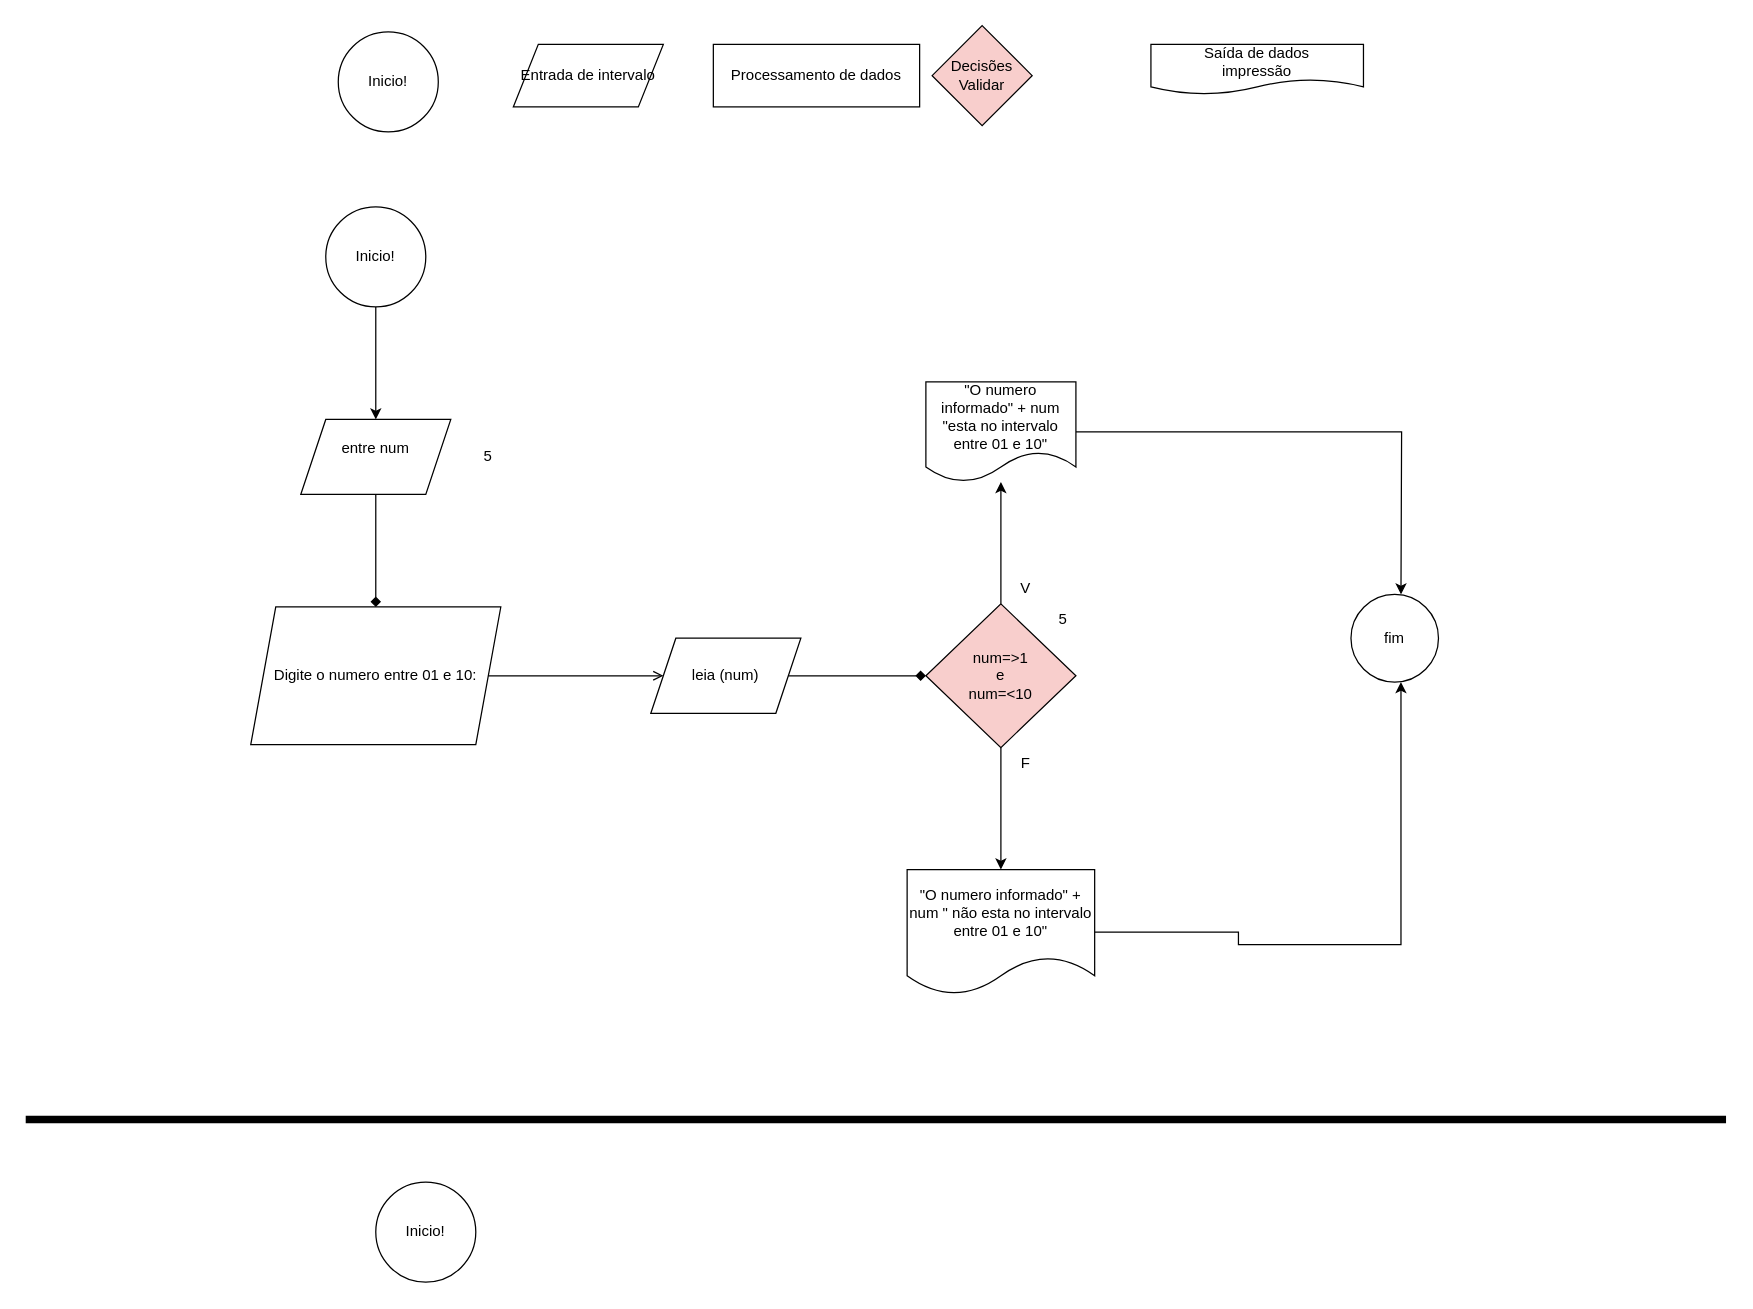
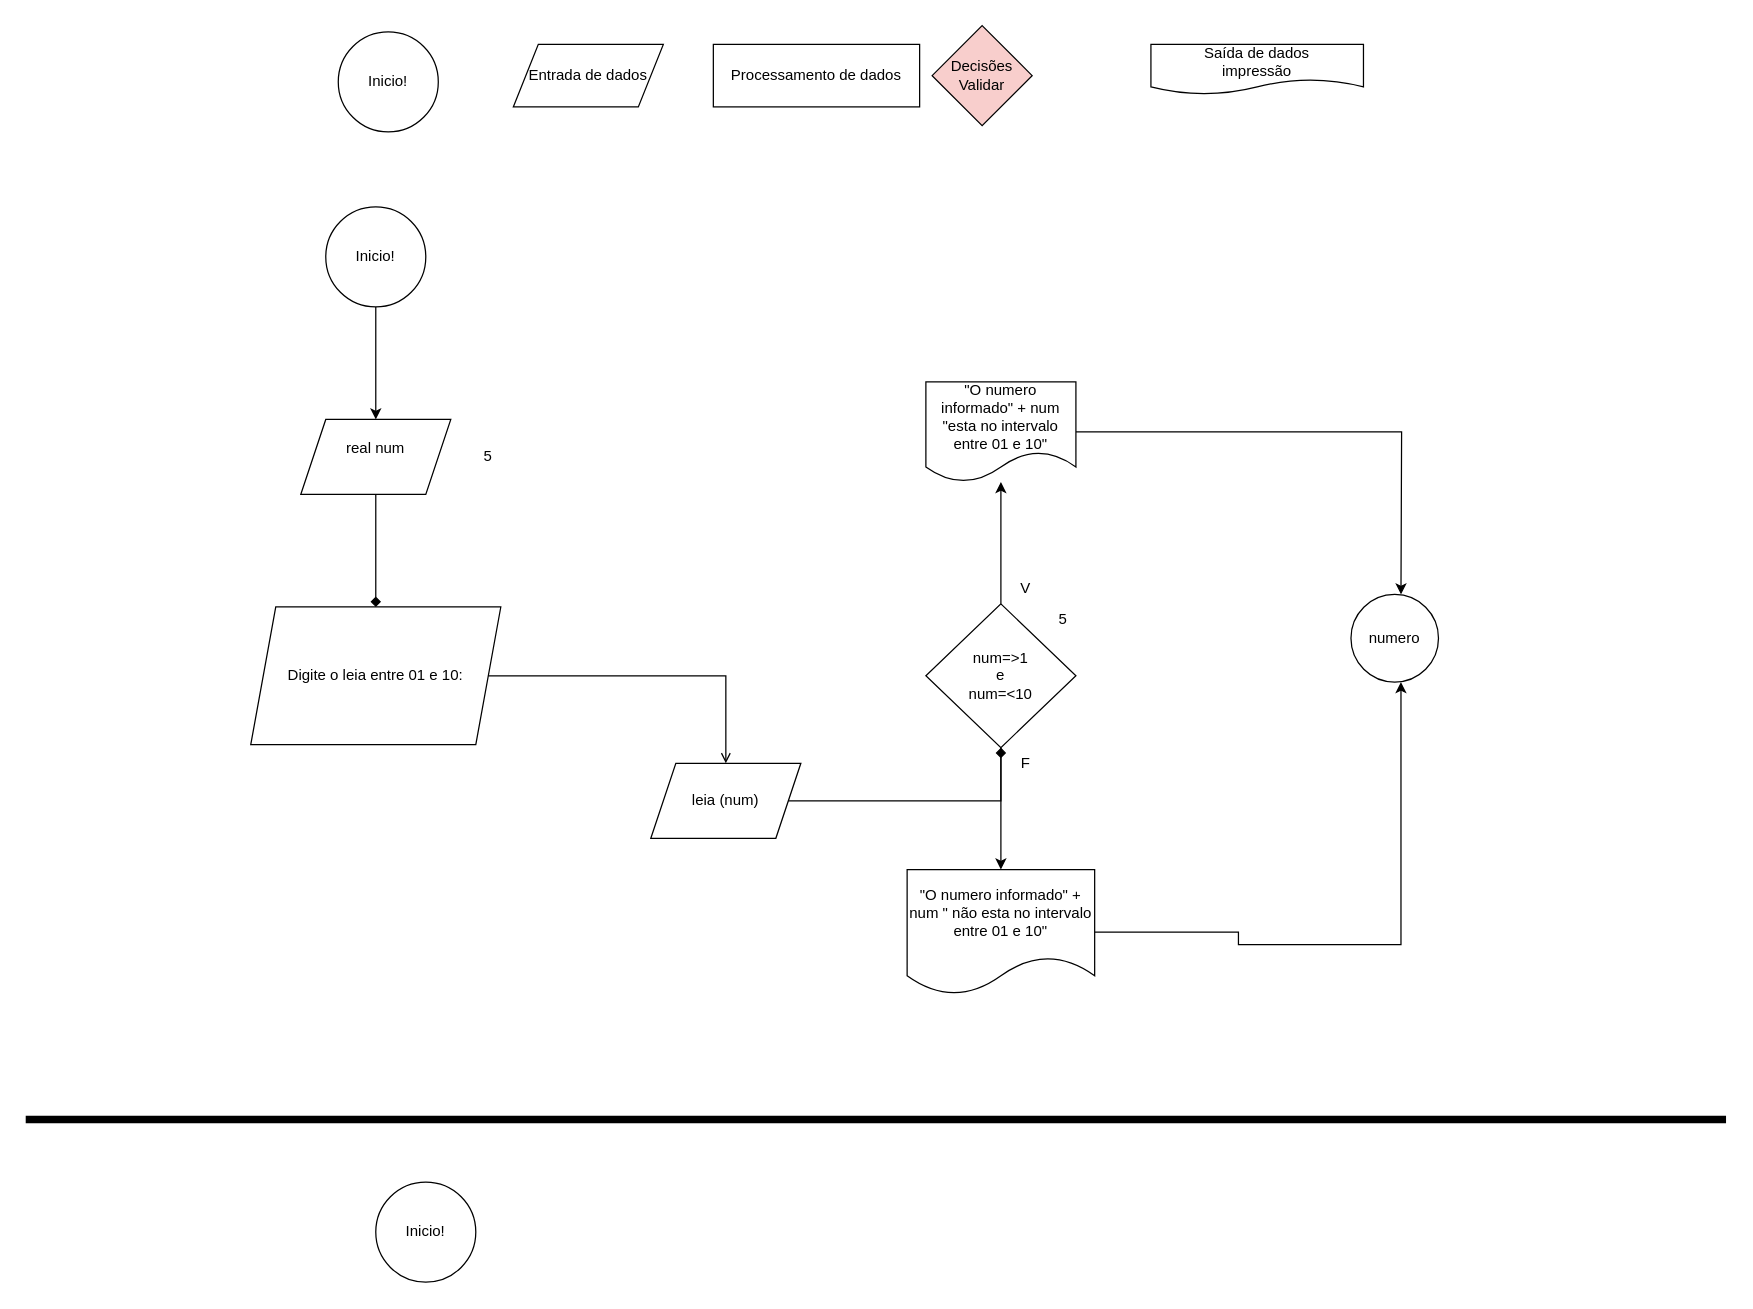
node "Entrada de intervalo": label "Entrada de intervalo" -> "Entrada de dados"
node "entre num": label "entre num" -> "real num"
node "fim": label "fim" -> "numero"
node "Digite o numero entre 01 e 10:": label "Digite o numero entre 01 e 10:" -> "Digite o leia entre 01 e 10:"
node "leia (num)": moved (726, 676) -> (726, 801)
node "num=>1 e num=<10": fillcolor #f8cecc -> #ffffff
